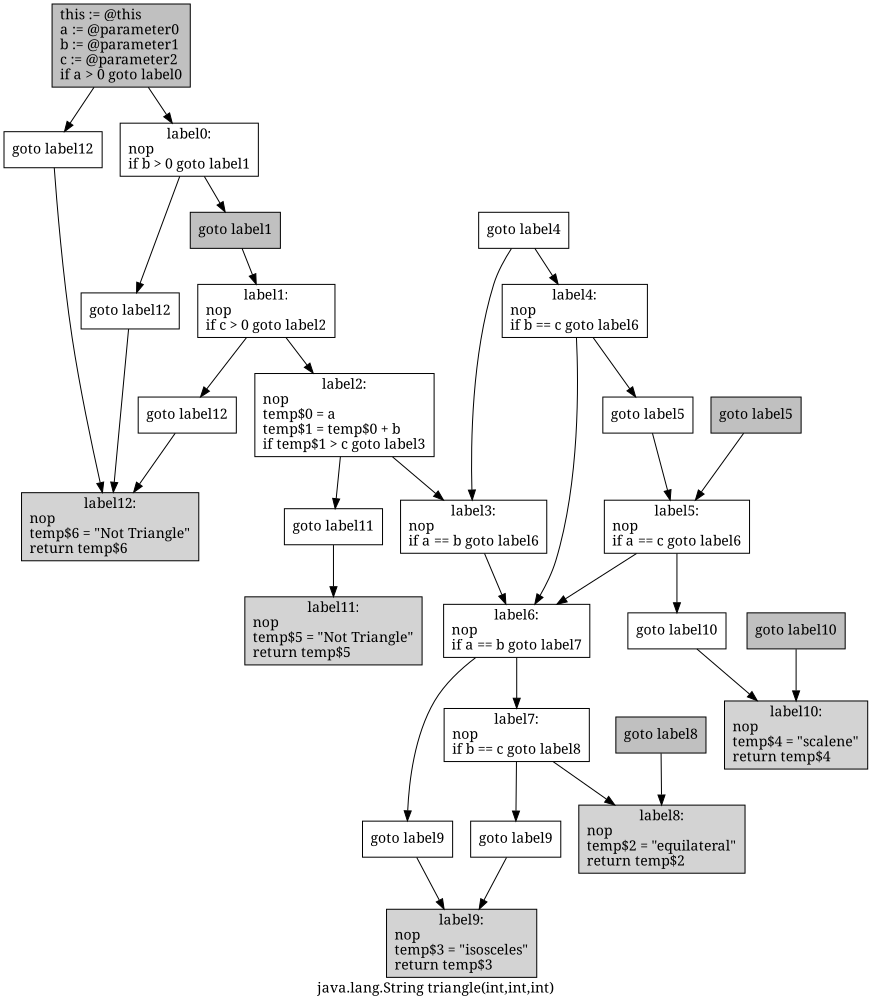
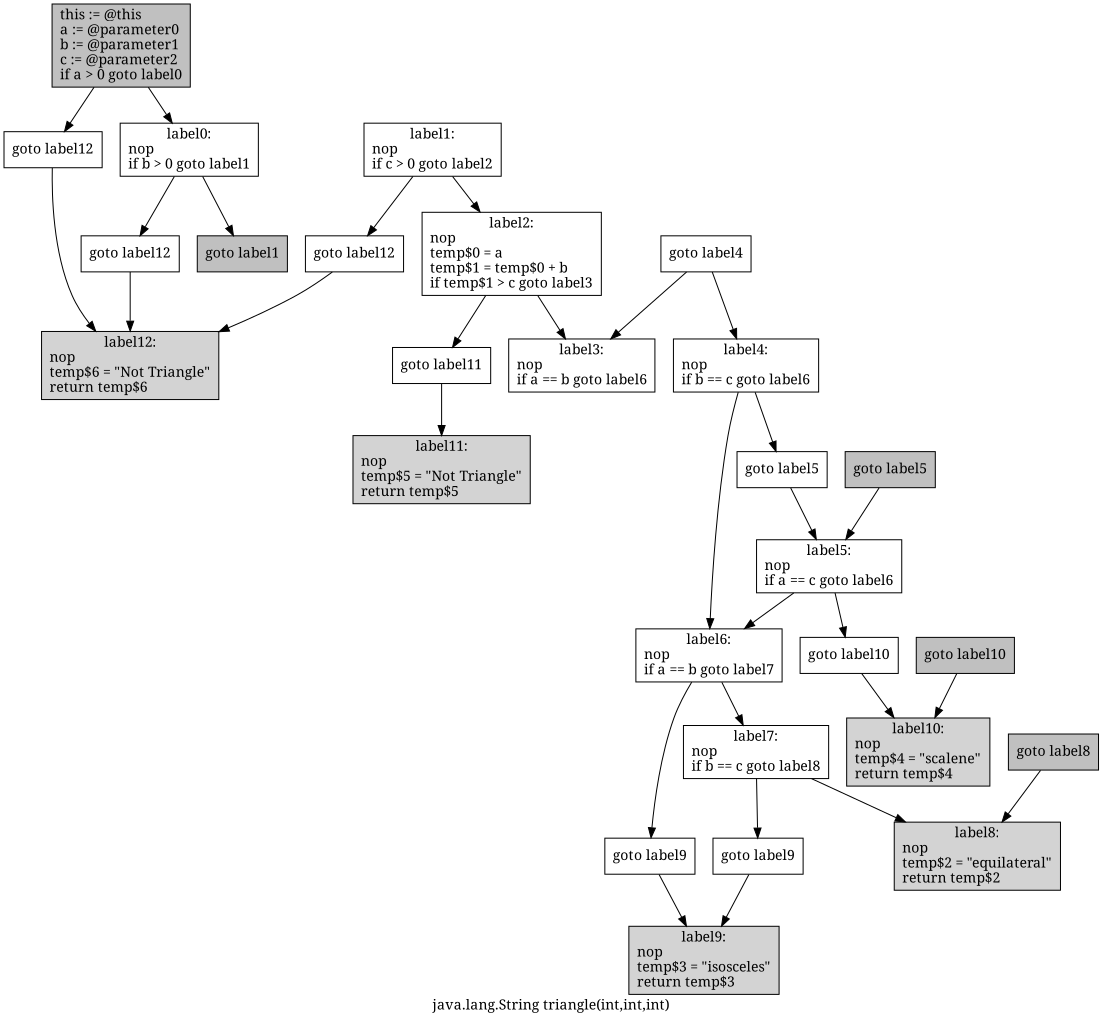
edge "goto label1" -> "label1: nop if c > 0 goto label2": removed
edge "label3: nop if a == b goto label6" -> "label6: nop if a == b goto label7": removed
